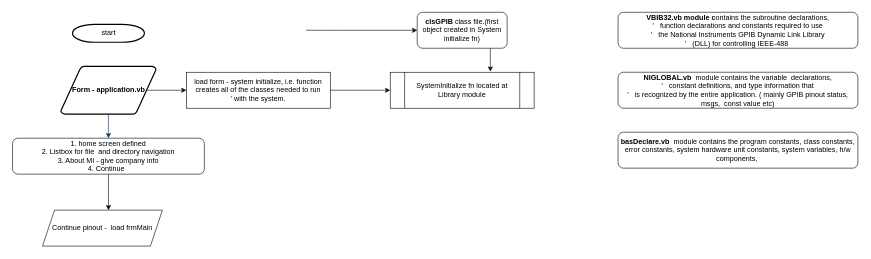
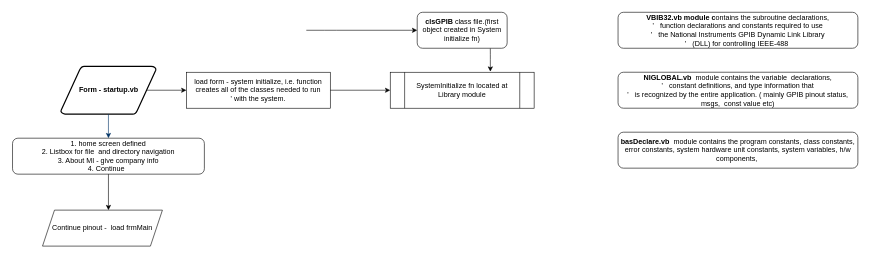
node "start": removed
node "Form - application.vb": label "Form - application.vb" -> "Form - startup.vb"
